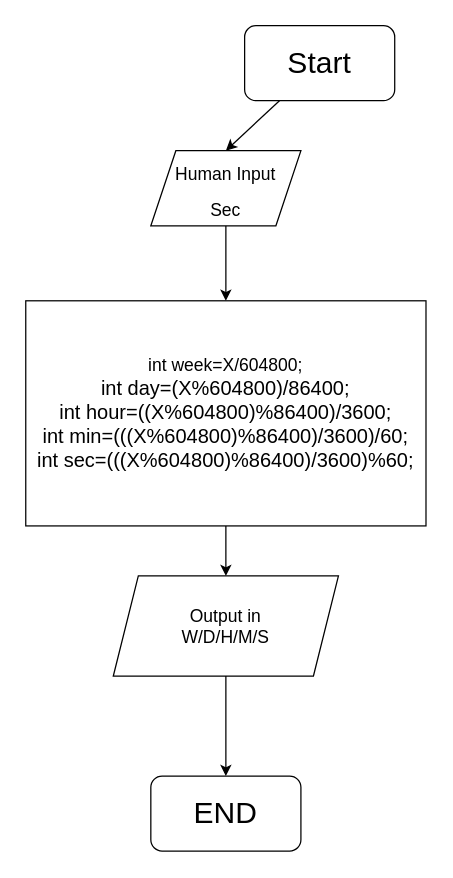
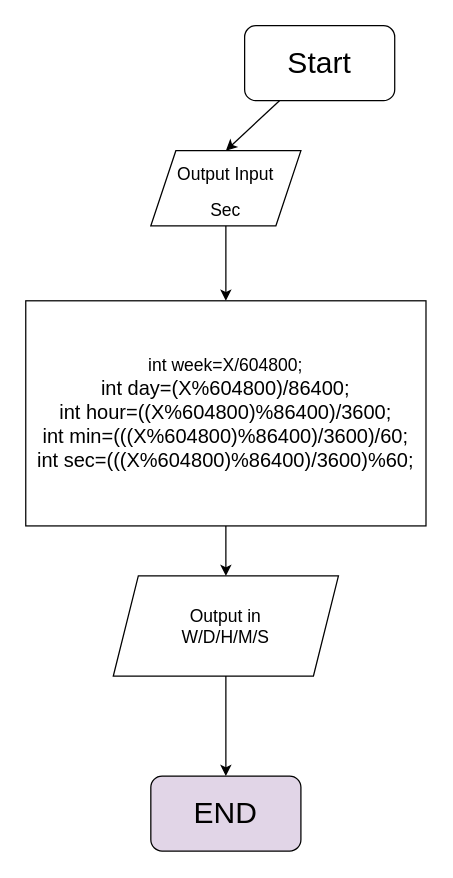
node "Human Input Sec": label "Human Input Sec" -> "Output Input Sec"
node "END": fillcolor #ffffff -> #e1d5e7
